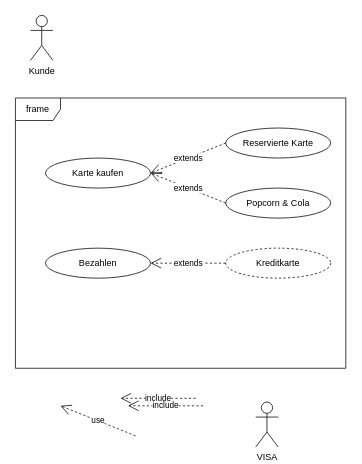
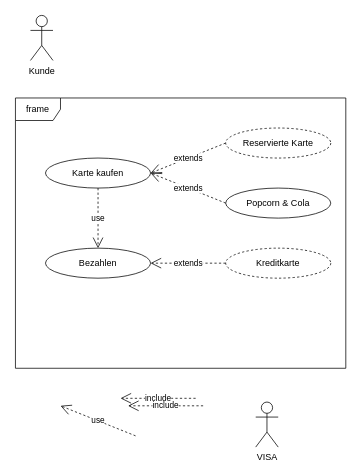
node "Reservierte Karte": style solid -> dashed
edge "Karte kaufen" -> "Bezahlen": added, label "use"
